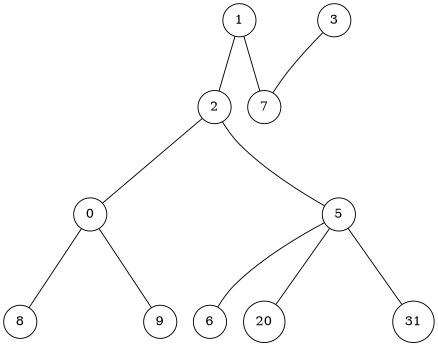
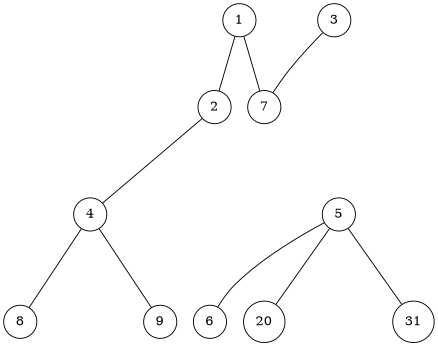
edge "2" -- "5": removed
node "0": label "0" -> "4"
